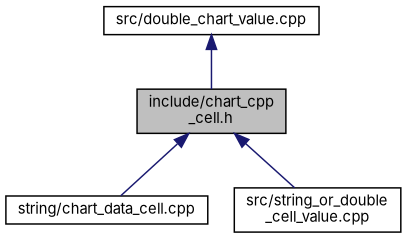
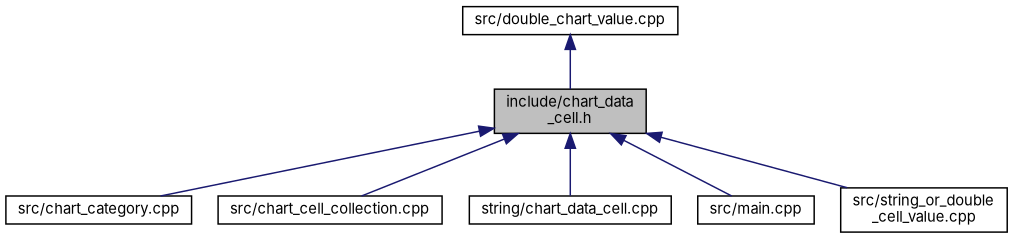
node "include/chart_cpp _cell.h": label "include/chart_cpp _cell.h" -> "include/chart_data _cell.h"
node "src/chart_category.cpp": added
node "src/chart_cell_collection.cpp": added
node "src/main.cpp": added
